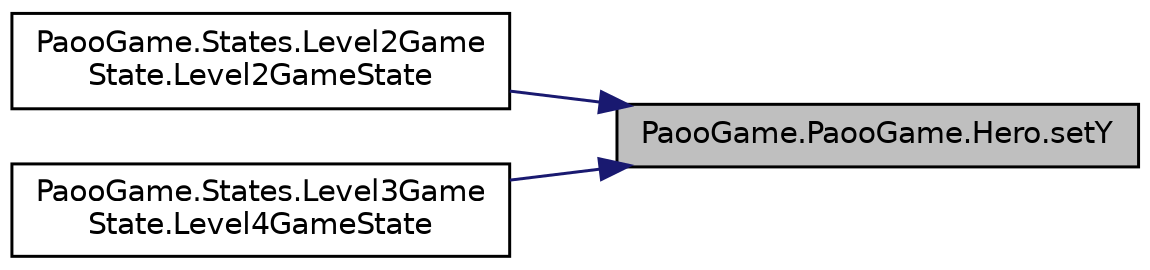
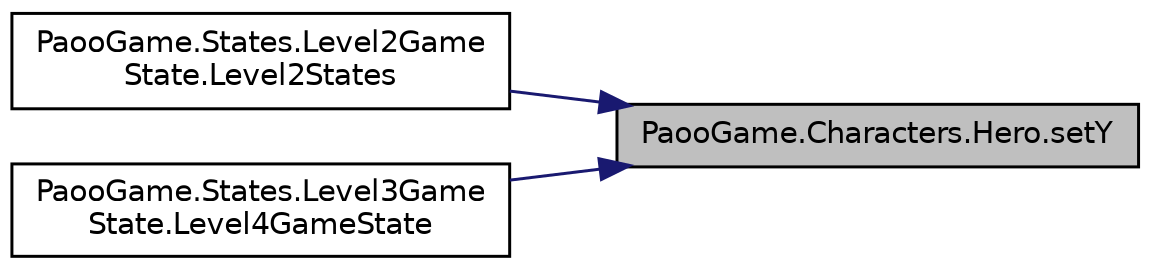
node "PaooGame.States.Level2Game State.Level2GameState": label "PaooGame.States.Level2Game State.Level2GameState" -> "PaooGame.States.Level2Game State.Level2States"
node "PaooGame.PaooGame.Hero.setY": label "PaooGame.PaooGame.Hero.setY" -> "PaooGame.Characters.Hero.setY"
